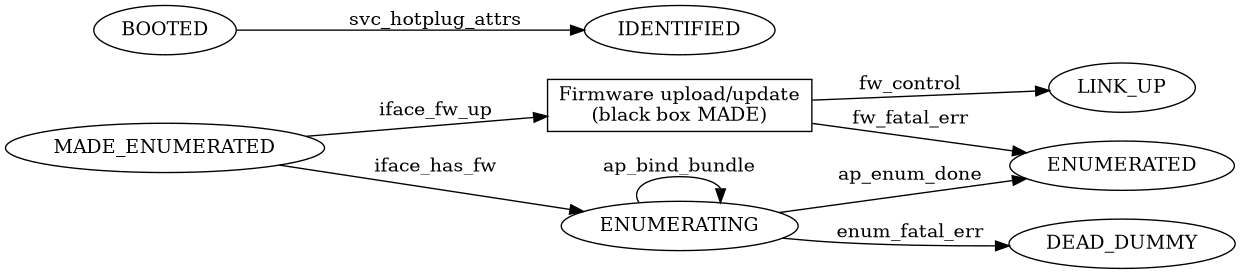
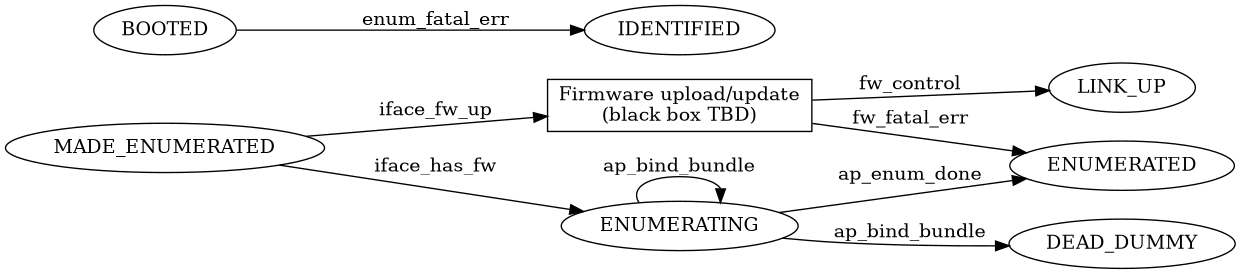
edge "BOOTED" -> "IDENTIFIED": label "svc_hotplug_attrs" -> "enum_fatal_err"
node "Firmware upload/update (black box MADE)": label "Firmware upload/update (black box MADE)" -> "Firmware upload/update (black box TBD)"
edge "ENUMERATING" -> "DEAD_DUMMY": label "enum_fatal_err" -> "ap_bind_bundle"
